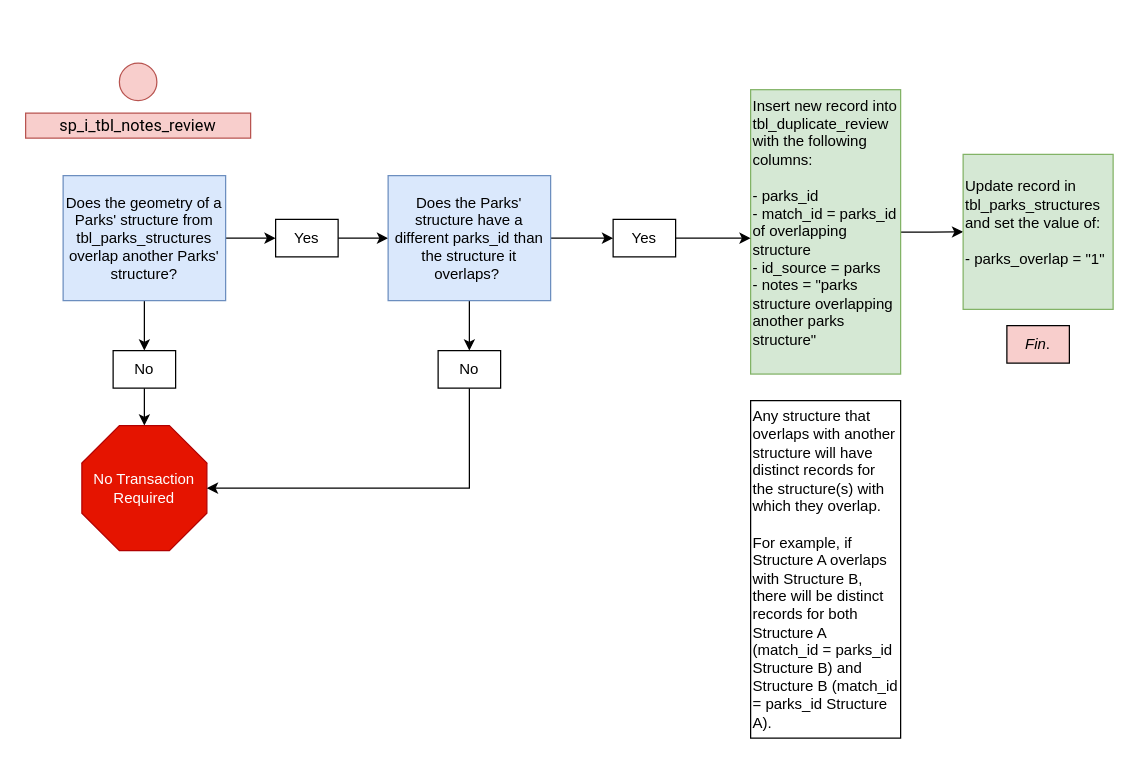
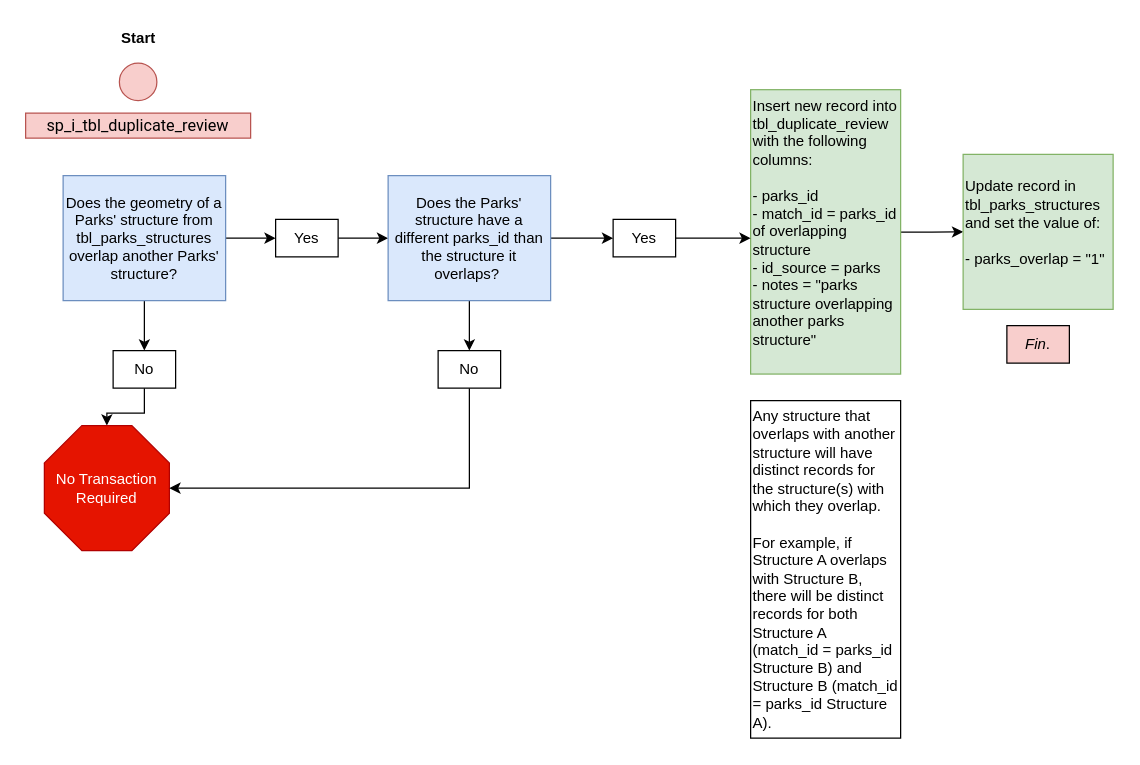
node "Start": added
node "sp_i_tbl_notes_review": label "sp_i_tbl_notes_review" -> "sp_i_tbl_duplicate_review"
node "No Transaction Required": moved (144, 488) -> (107, 488)
